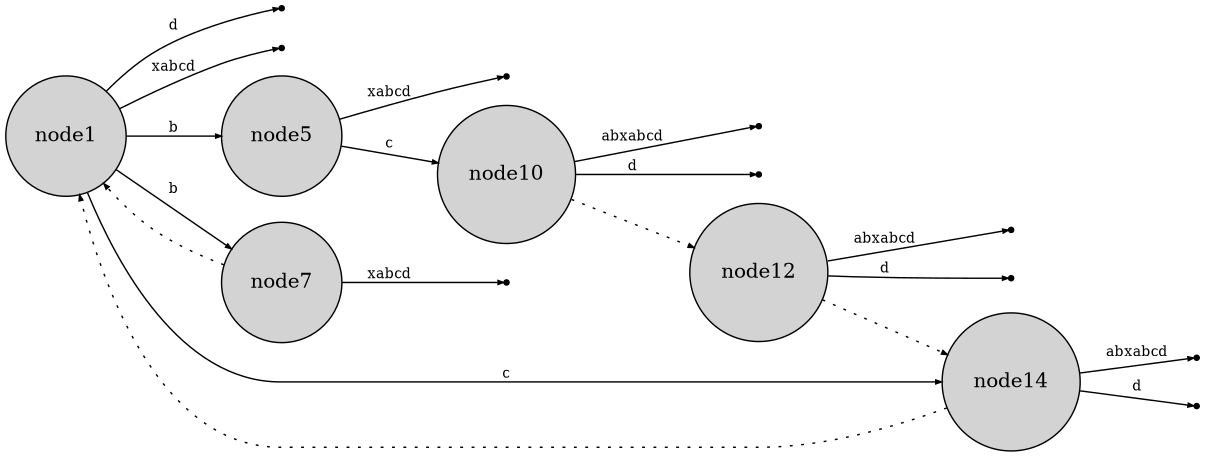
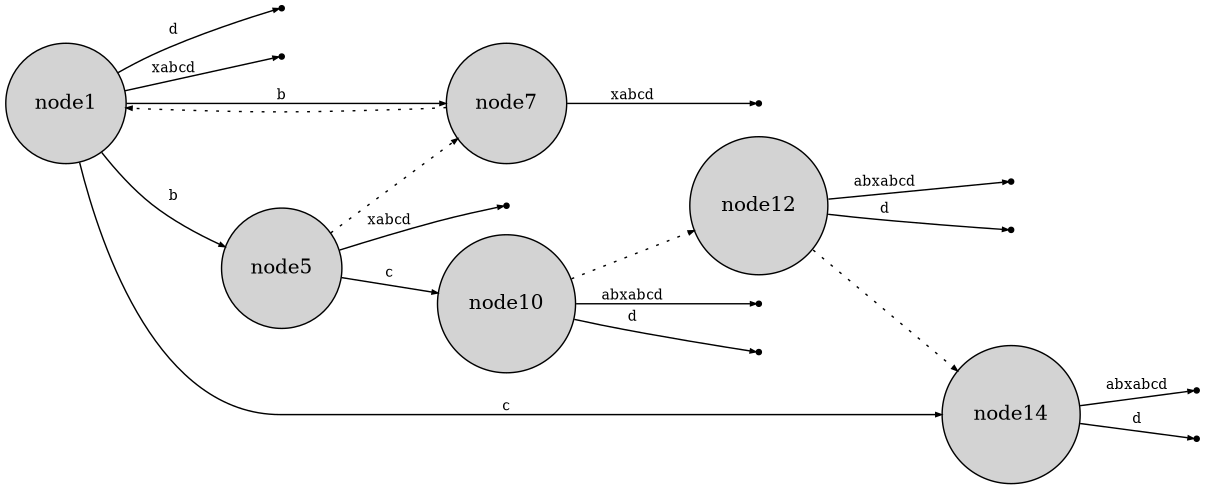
edge "node5" -> "node7": added
edge "node14" -> "node1": removed
